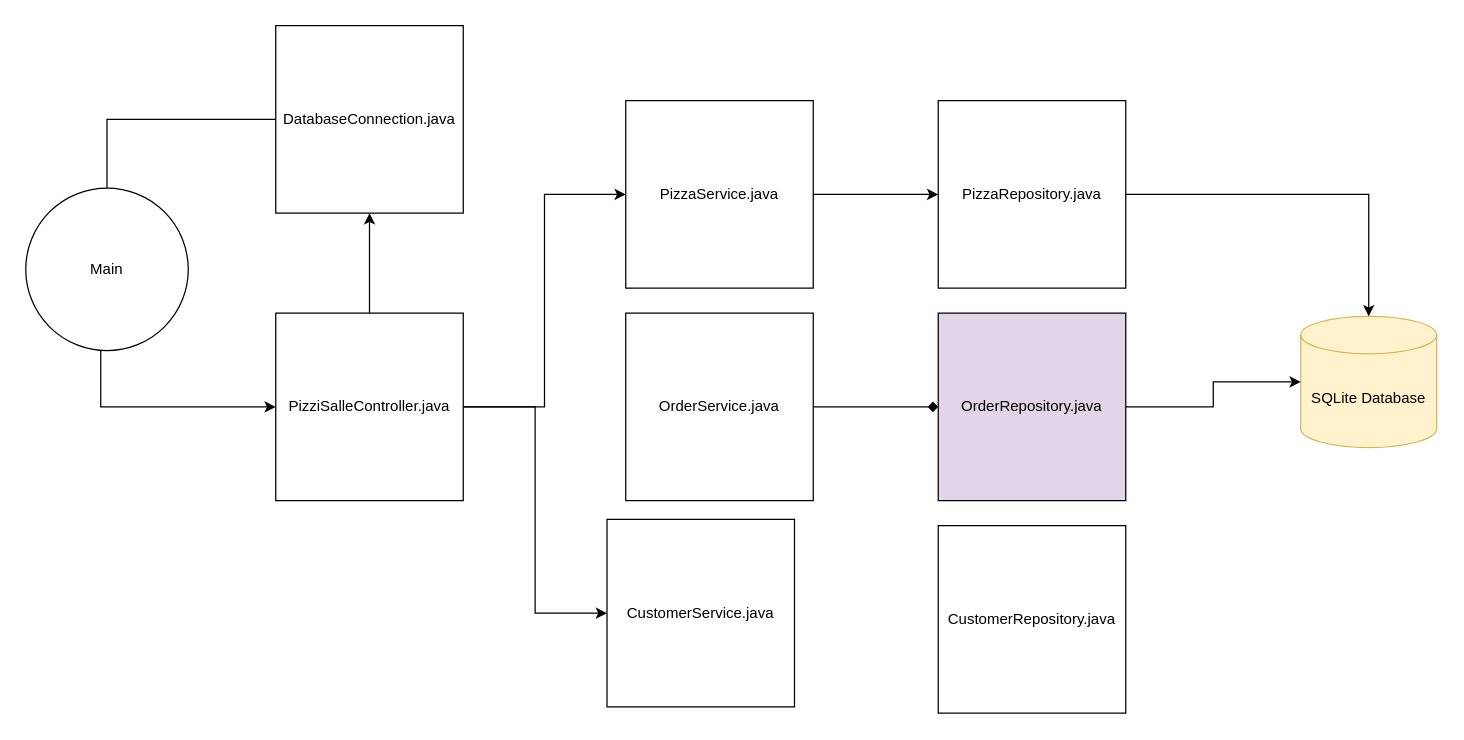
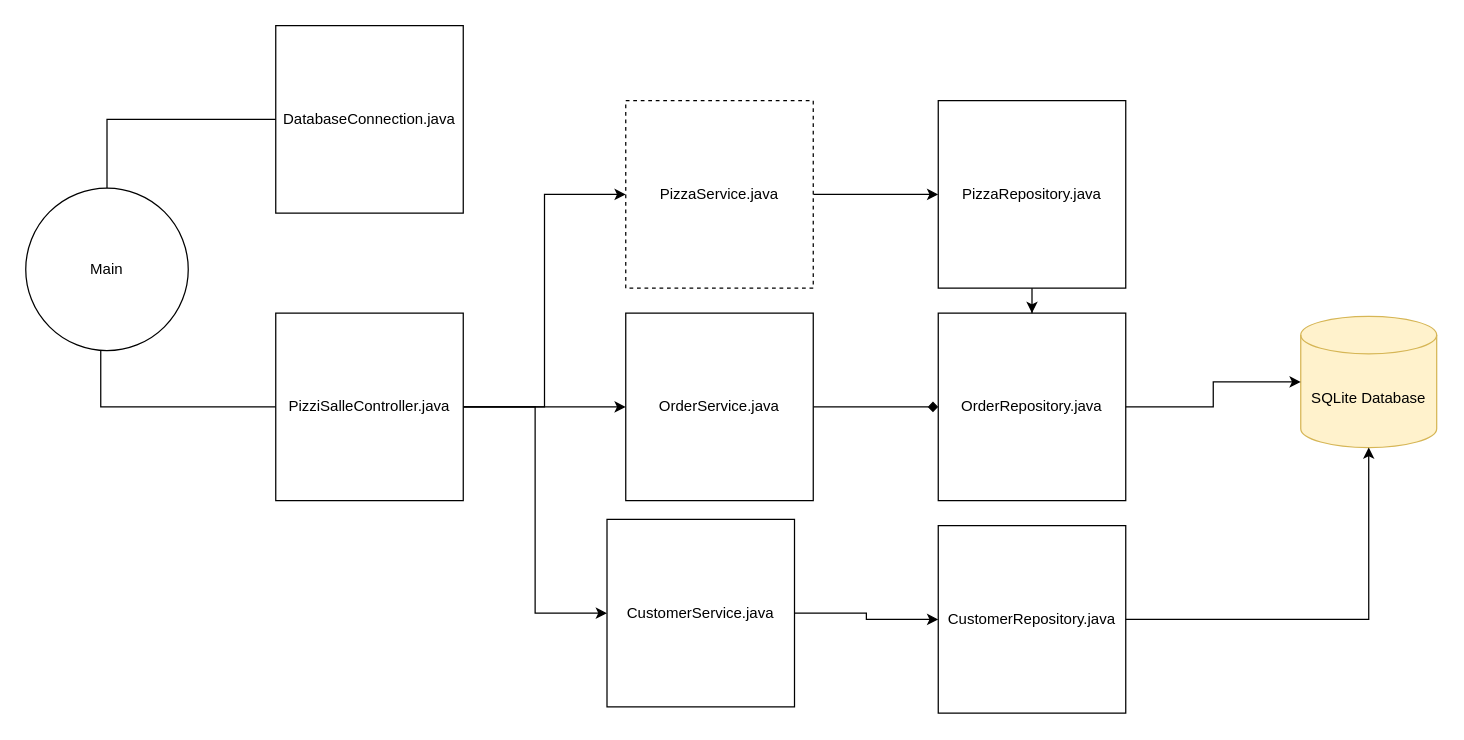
node "PizzaService.java": style solid -> dashed
edge "PizzaRepository.java" -> "SQLite Database": now "PizzaRepository.java" -> "OrderRepository.java"
edge "PizziSalleController.java" -> "DatabaseConnection.java": now "PizziSalleController.java" -> "OrderService.java"
edge "Main" -> "PizziSalleController.java": arrowhead classic -> none
node "OrderRepository.java": fillcolor #e1d5e7 -> #ffffff
edge "CustomerService.java" -> "CustomerRepository.java": added
edge "CustomerRepository.java" -> "SQLite Database": added
